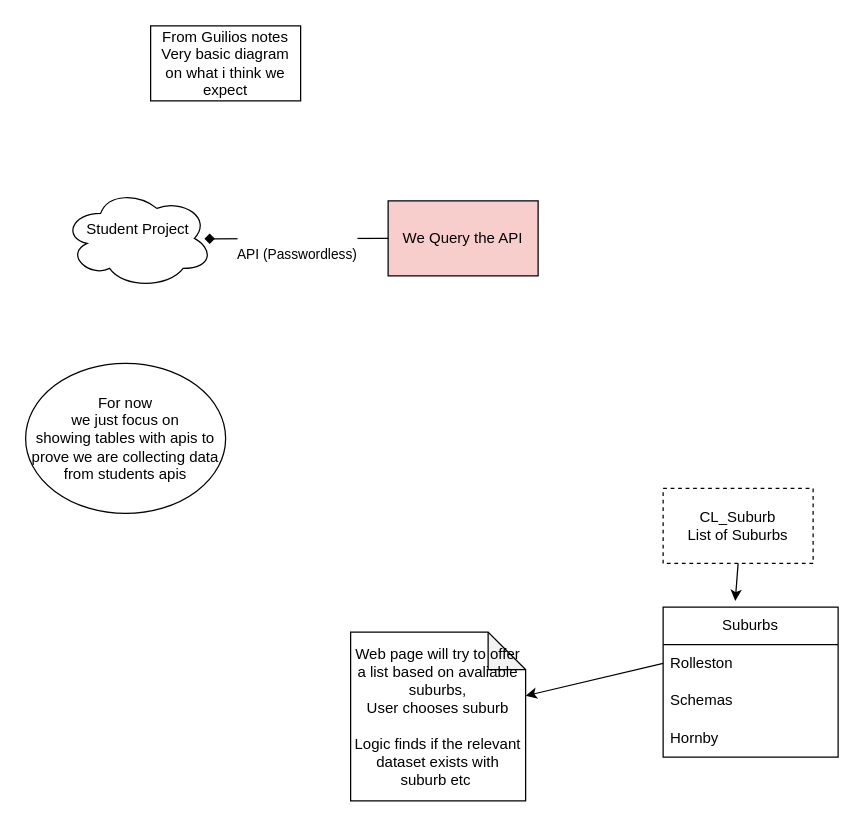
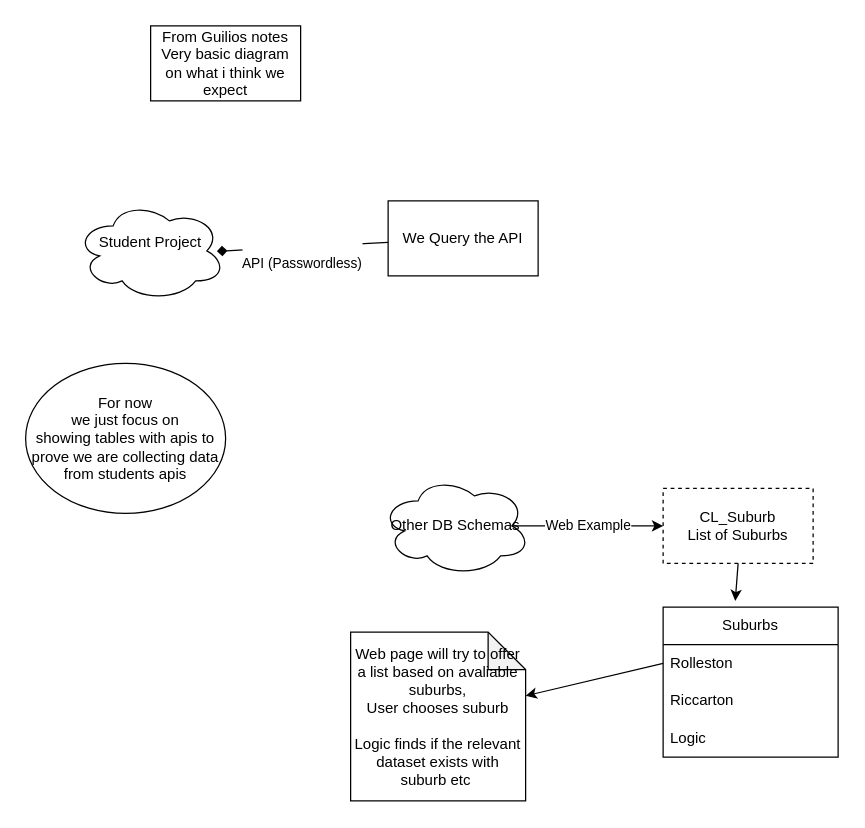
node "Student Project": moved (138, 238) -> (151, 251)
node "We Query the API": fillcolor #f8cecc -> #ffffff
node "Other DB Schemas": added
edge "Other DB Schemas" -> "CL_Suburb List of Suburbs": added, label "Web Example"
node "Schemas": label "Schemas" -> "Riccarton"
node "Hornby": label "Hornby" -> "Logic"
